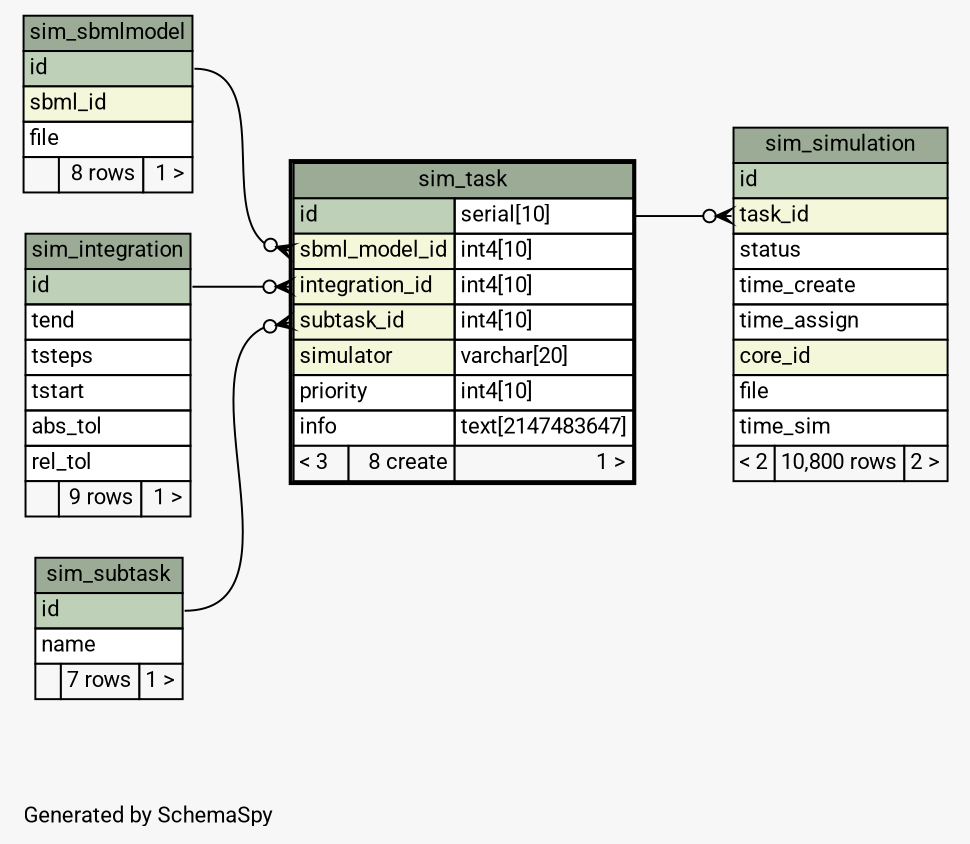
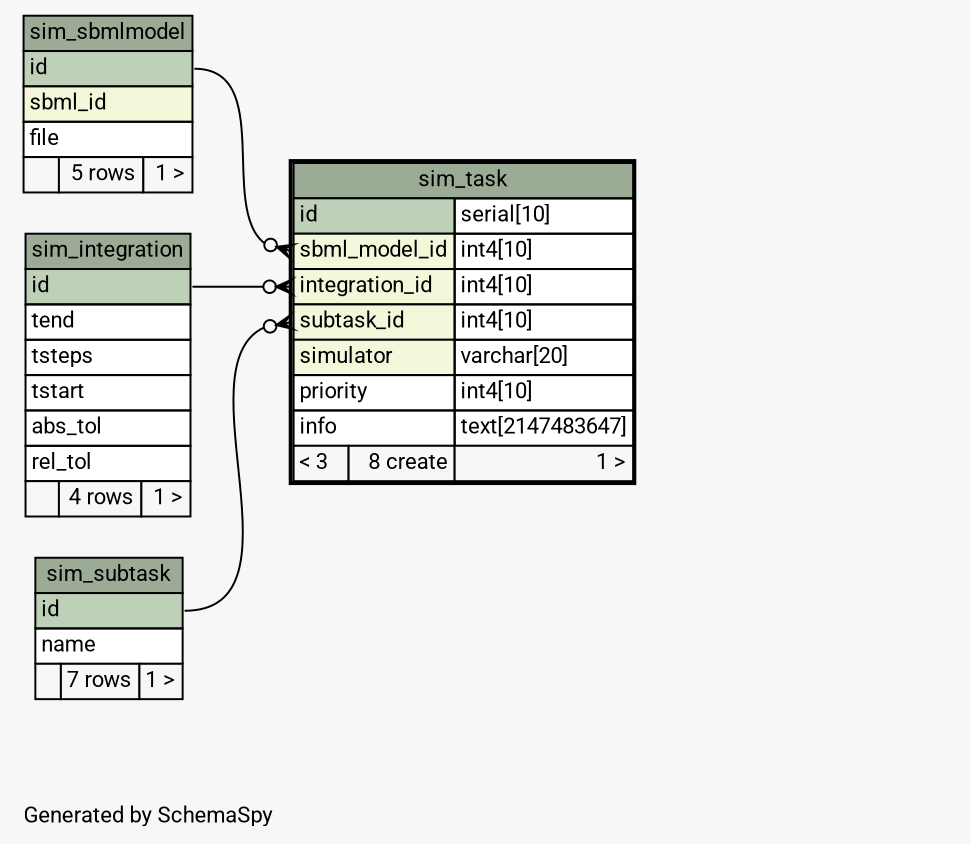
node "sim_sbmlmodel": text "8 rows" -> "5 rows"
node "sim_simulation": removed
node "sim_integration": text "9 rows" -> "4 rows"
